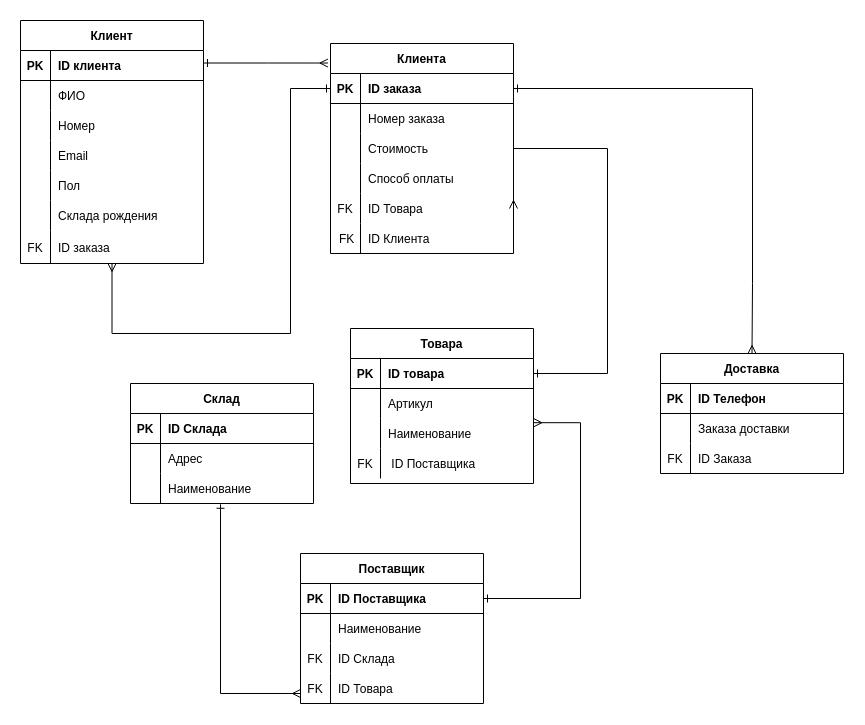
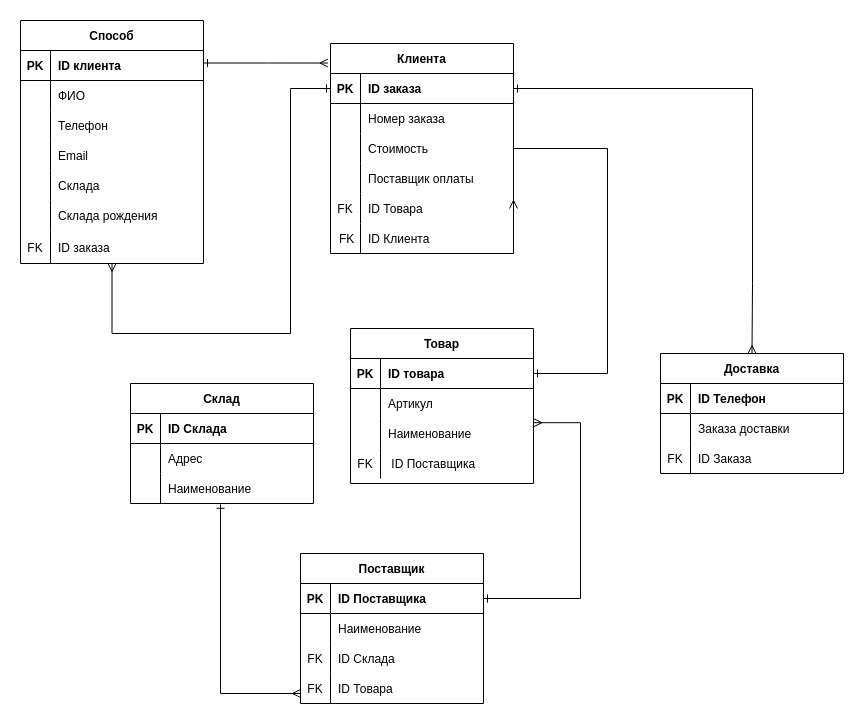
node "Клиент": label "Клиент" -> "Способ"
node "Номер": label "Номер" -> "Телефон"
node "Способ оплаты": label "Способ оплаты" -> "Поставщик оплаты"
node "Пол": label "Пол" -> "Склада"
node "Товара": label "Товара" -> "Товар"
